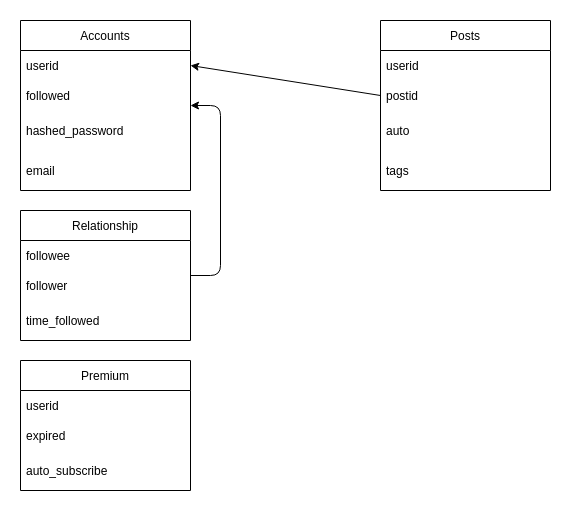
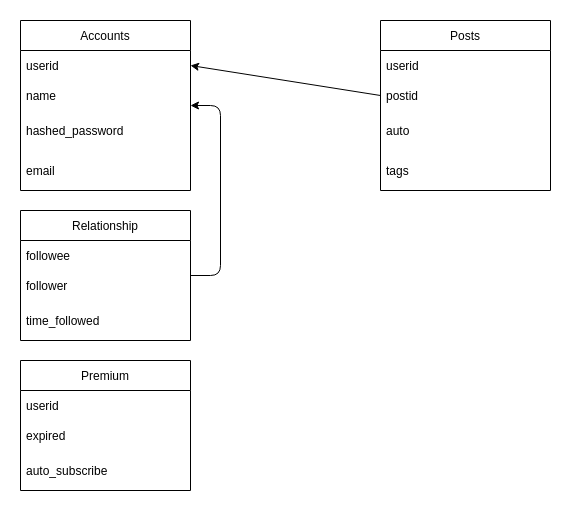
node "followed": label "followed" -> "name"
